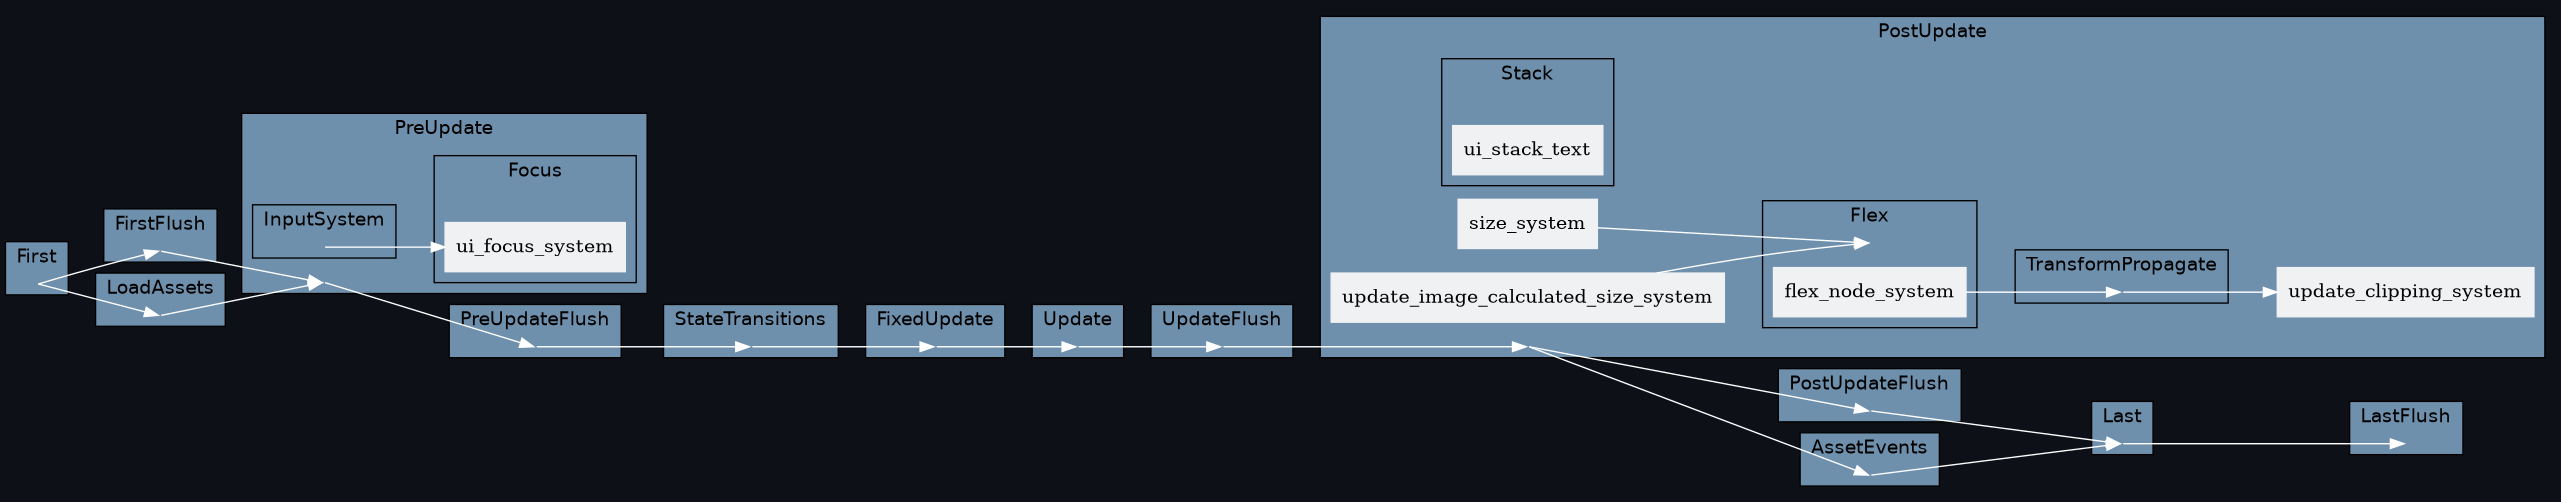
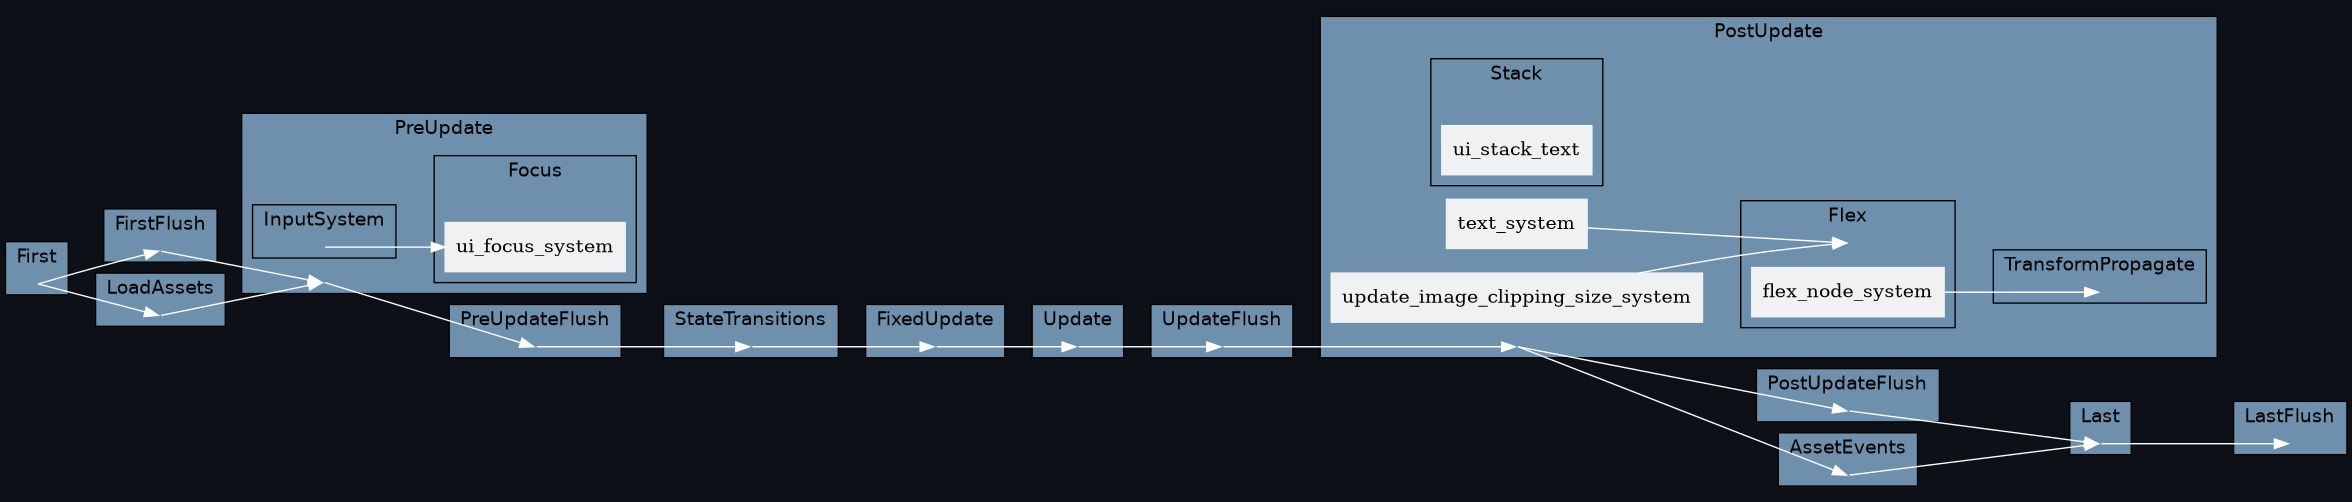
node "size_system": label "size_system" -> "text_system"
node "update_clipping_system": removed
node "update_image_calculated_size_system": label "update_image_calculated_size_system" -> "update_image_clipping_size_system"
